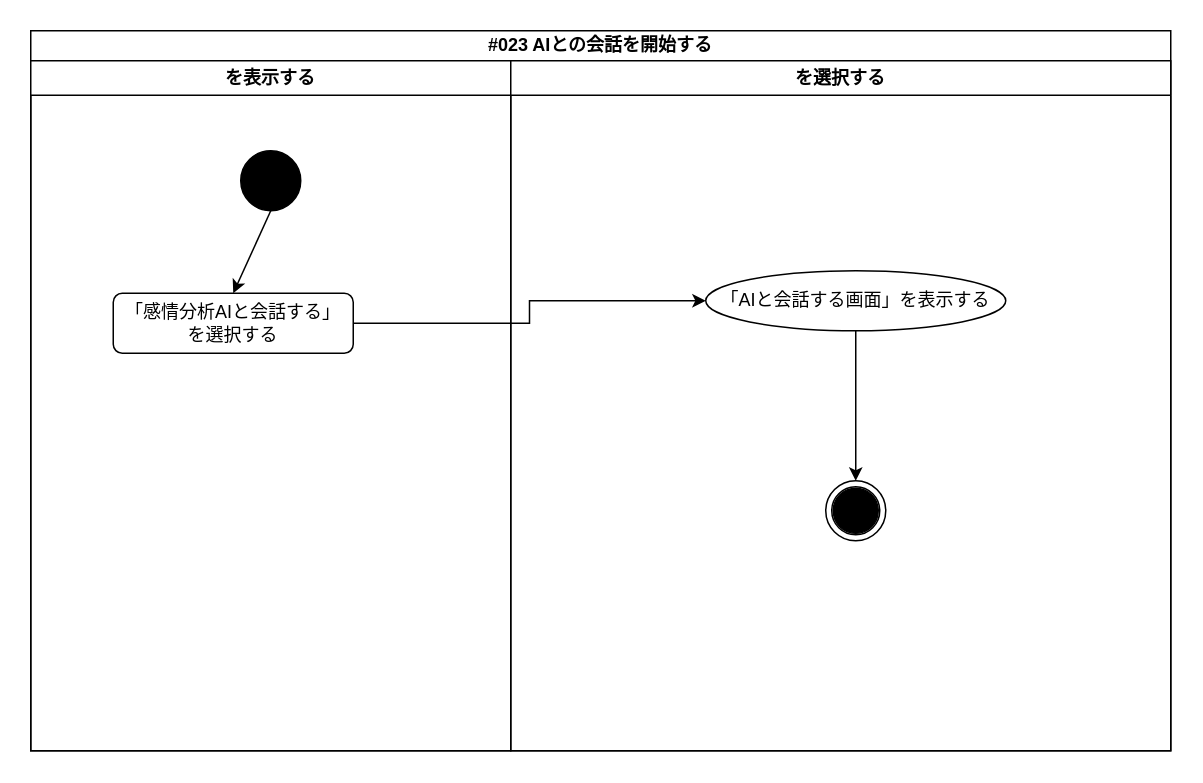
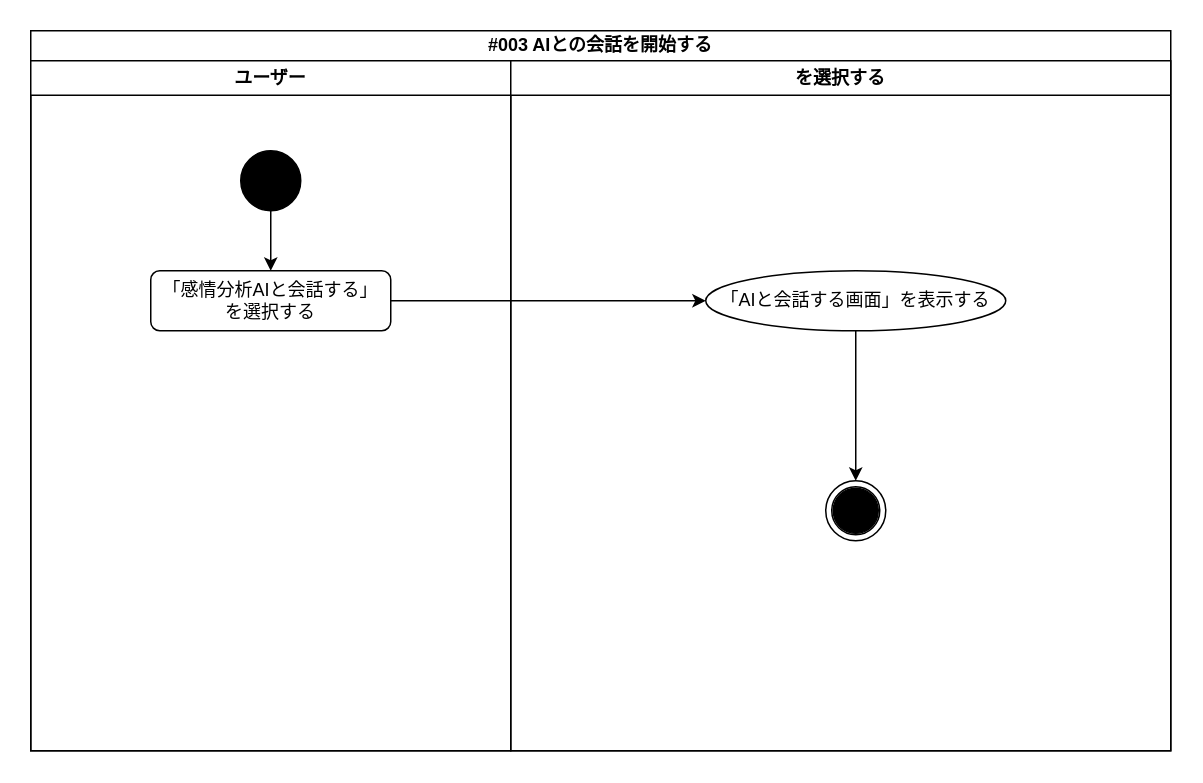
node "#023 AIとの会話を開始する": label "#023 AIとの会話を開始する" -> "#003 AIとの会話を開始する"
node "を表示する": label "を表示する" -> "ユーザー"
node "「感情分析AIと会話する」 を選択する": moved (233, 323) -> (271, 301)
